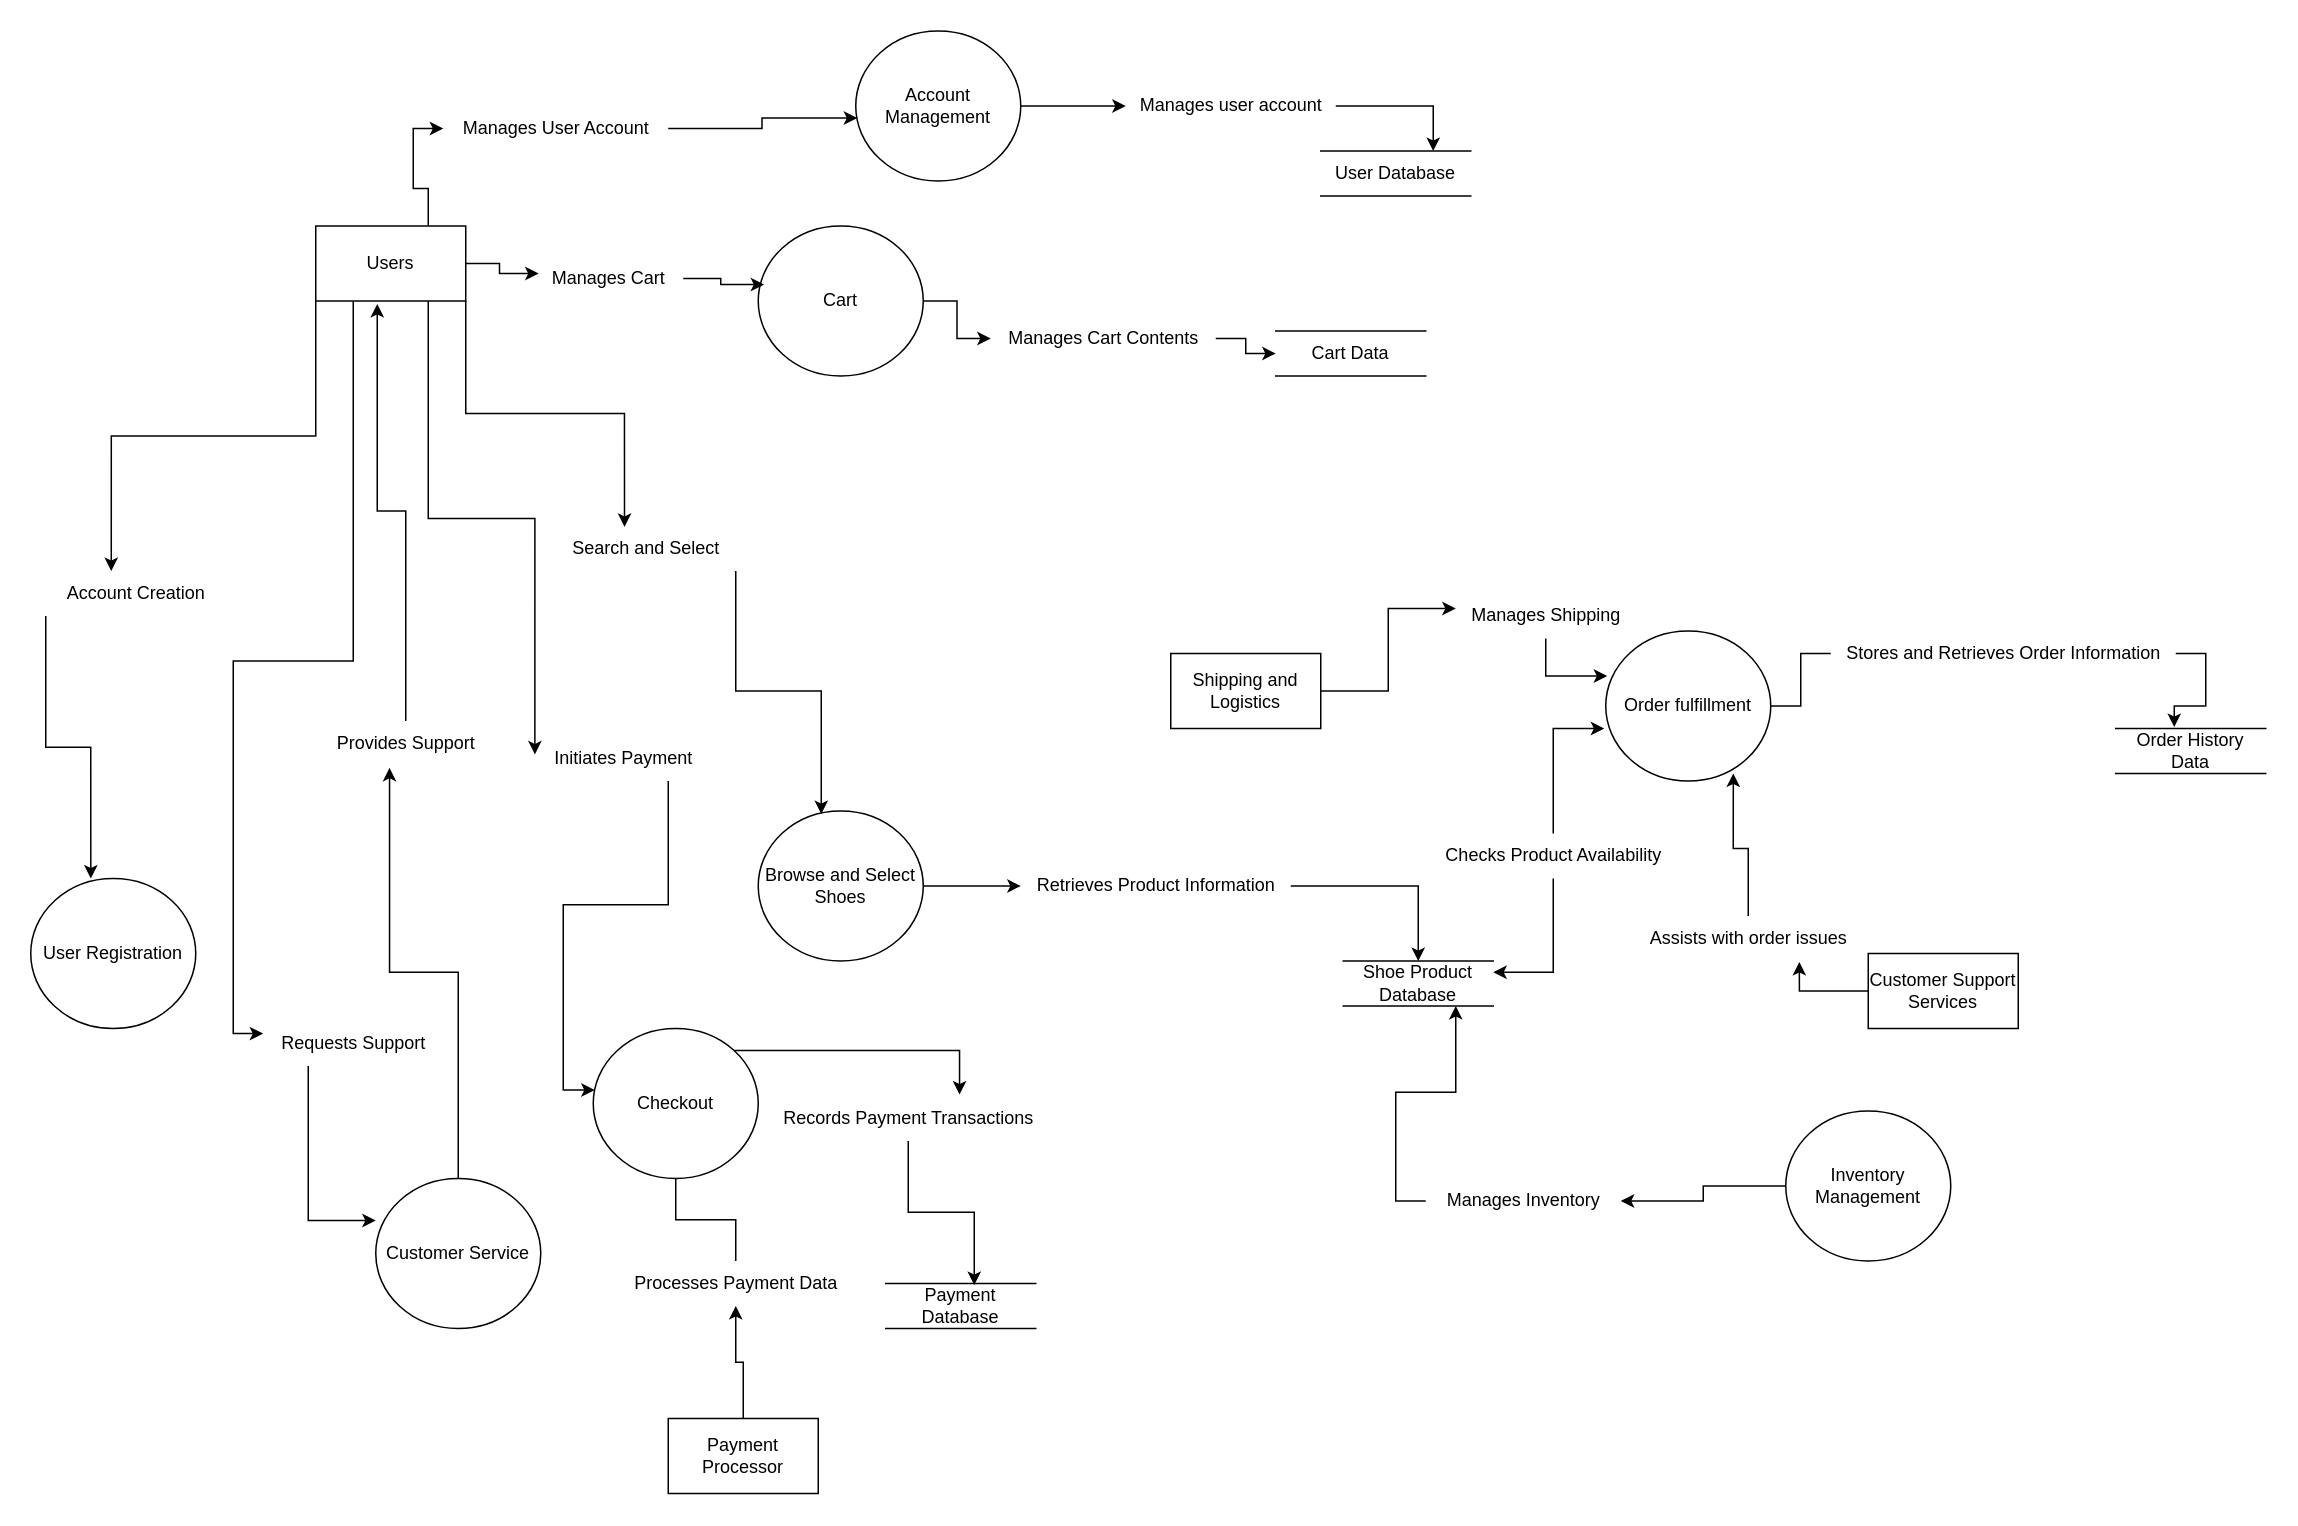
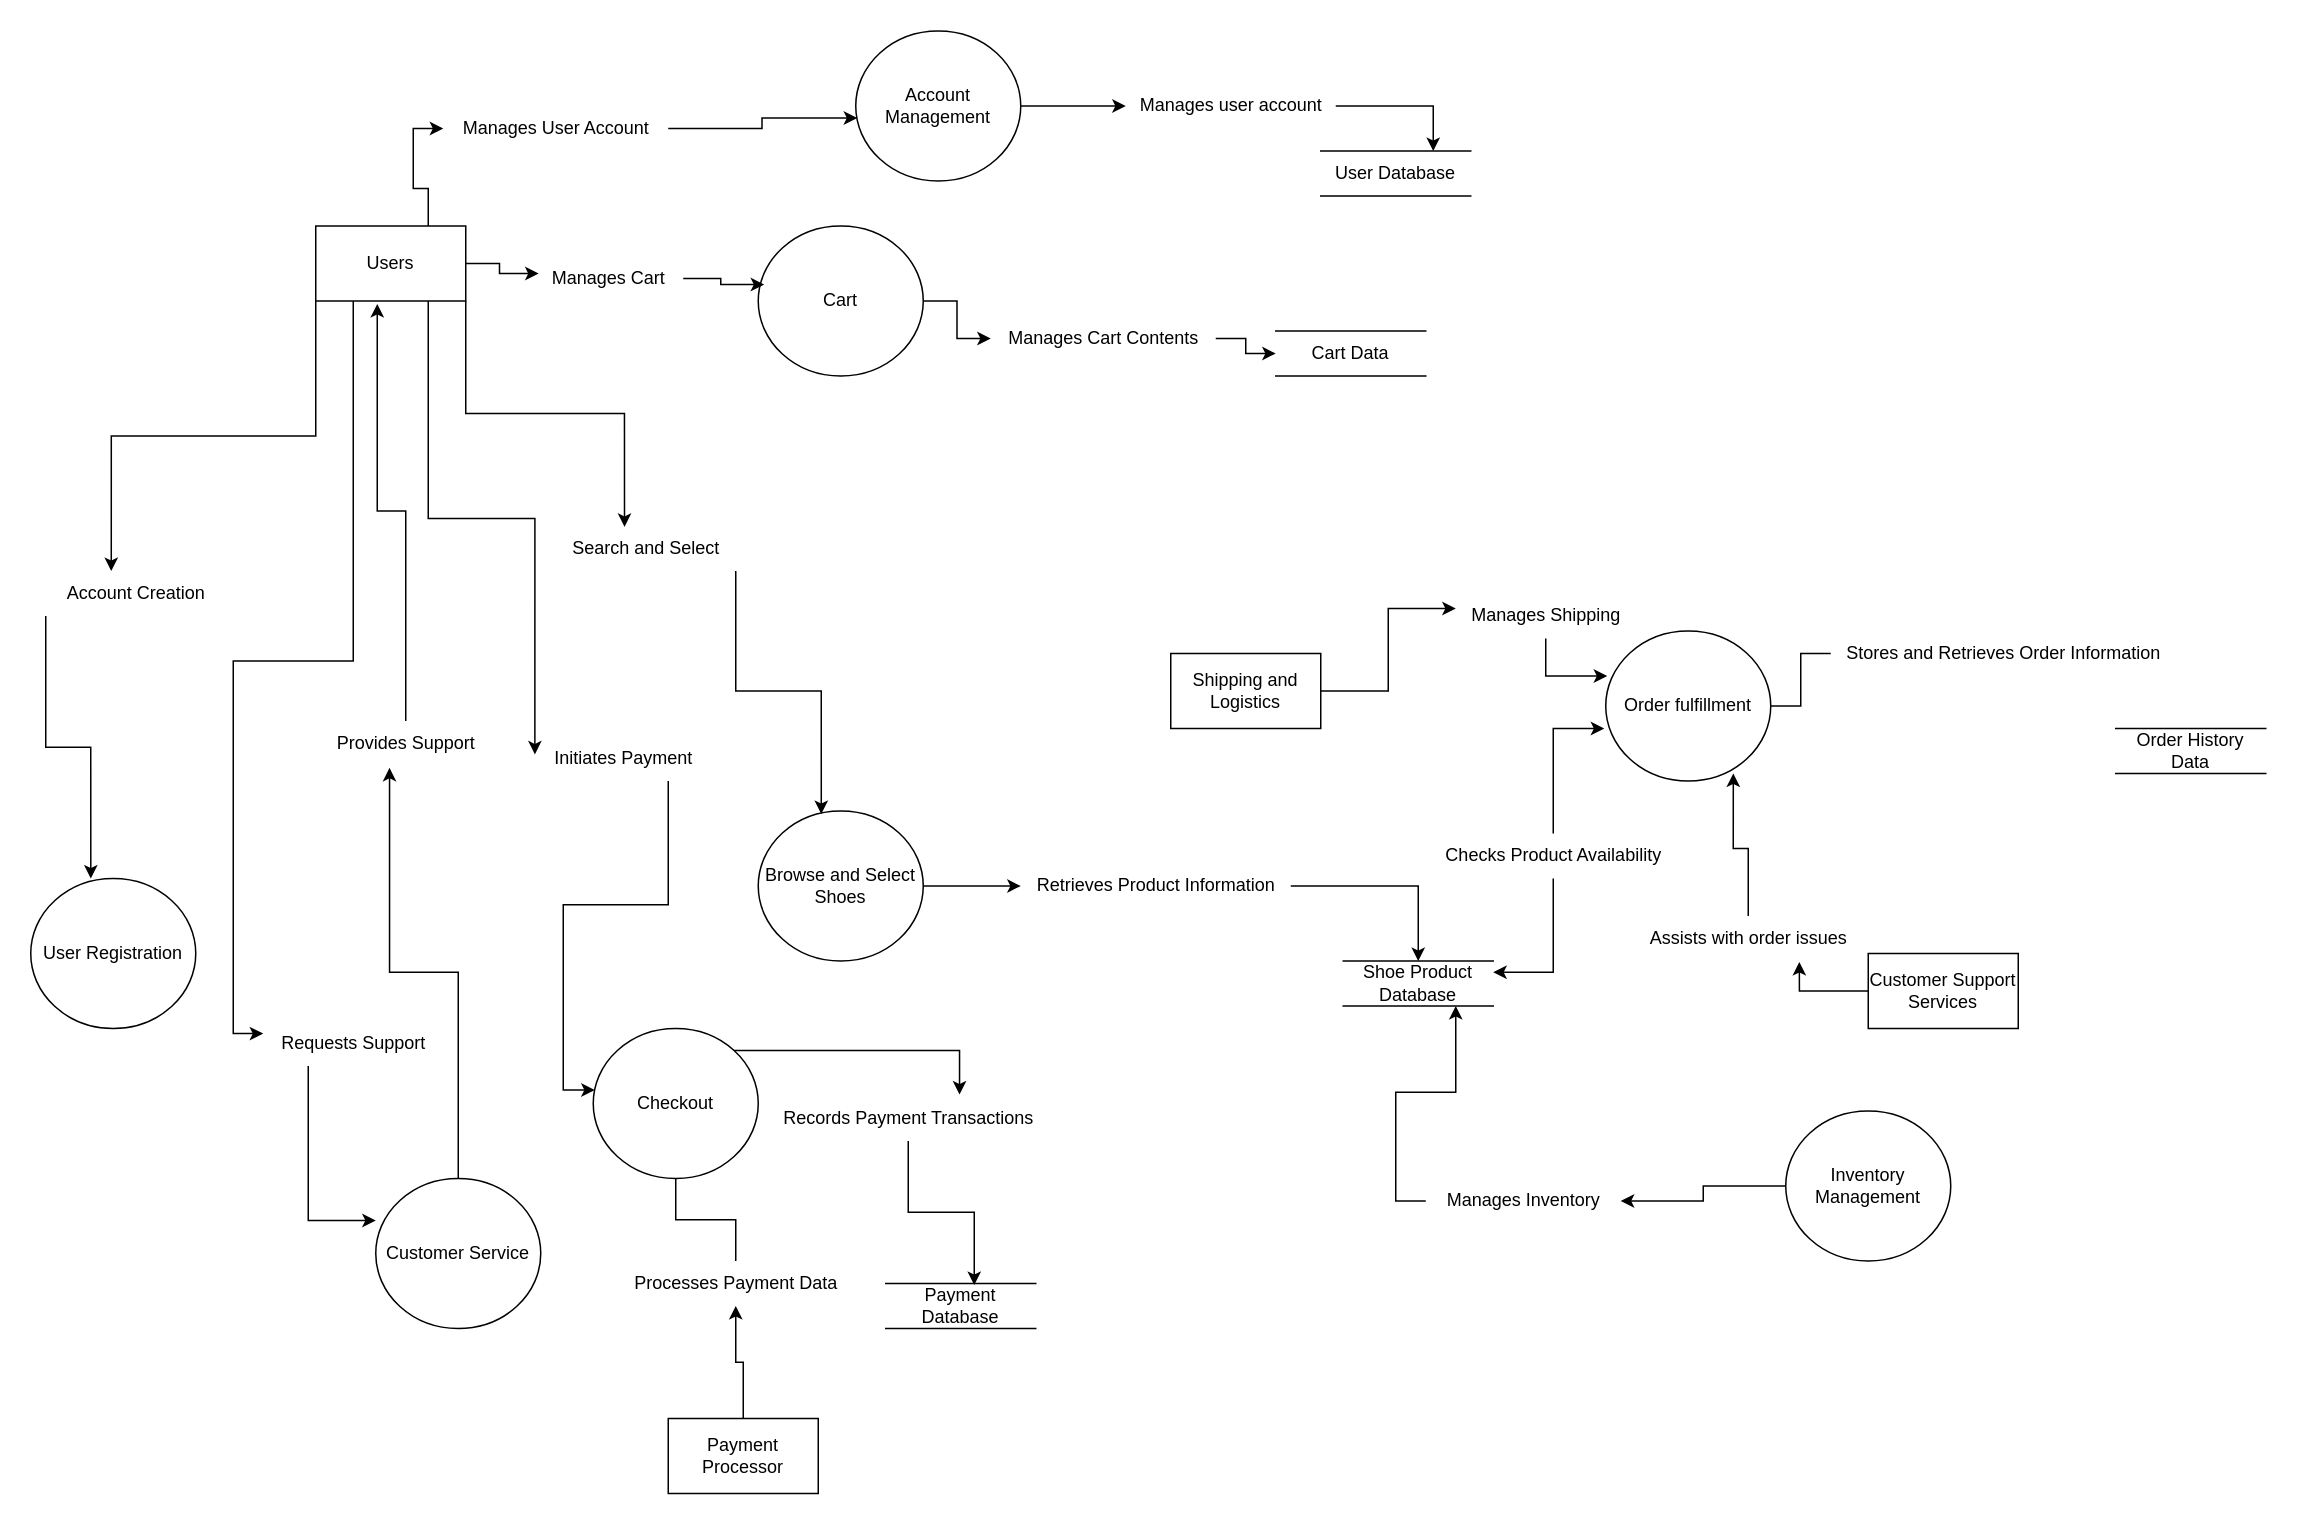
edge "Stores and Retrieves Order Information" -> "Order History Data": removed
